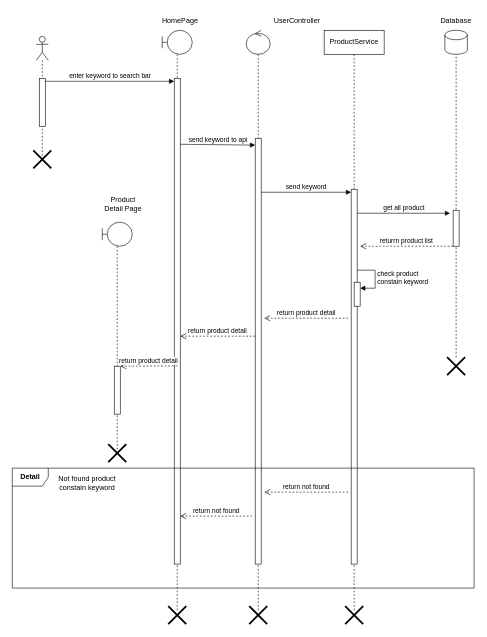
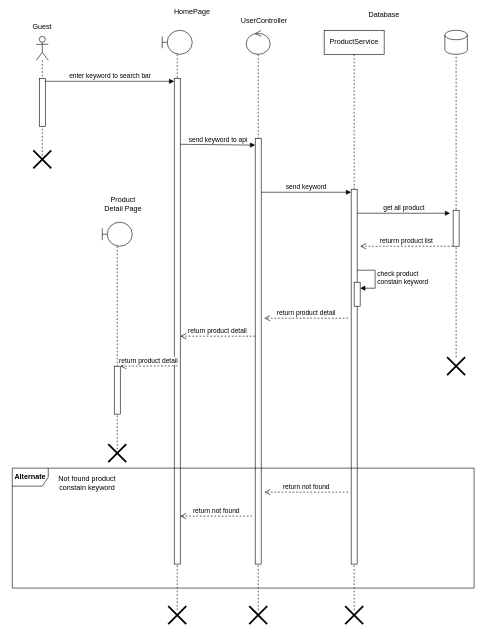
node "HomePage": moved (180, 21) -> (192, 12)
node "UserController": moved (297, 21) -> (264, 21)
node "Database": moved (456, 21) -> (384, 15)
node "Guest": added
node "Detail": label "Detail" -> "Alternate"
